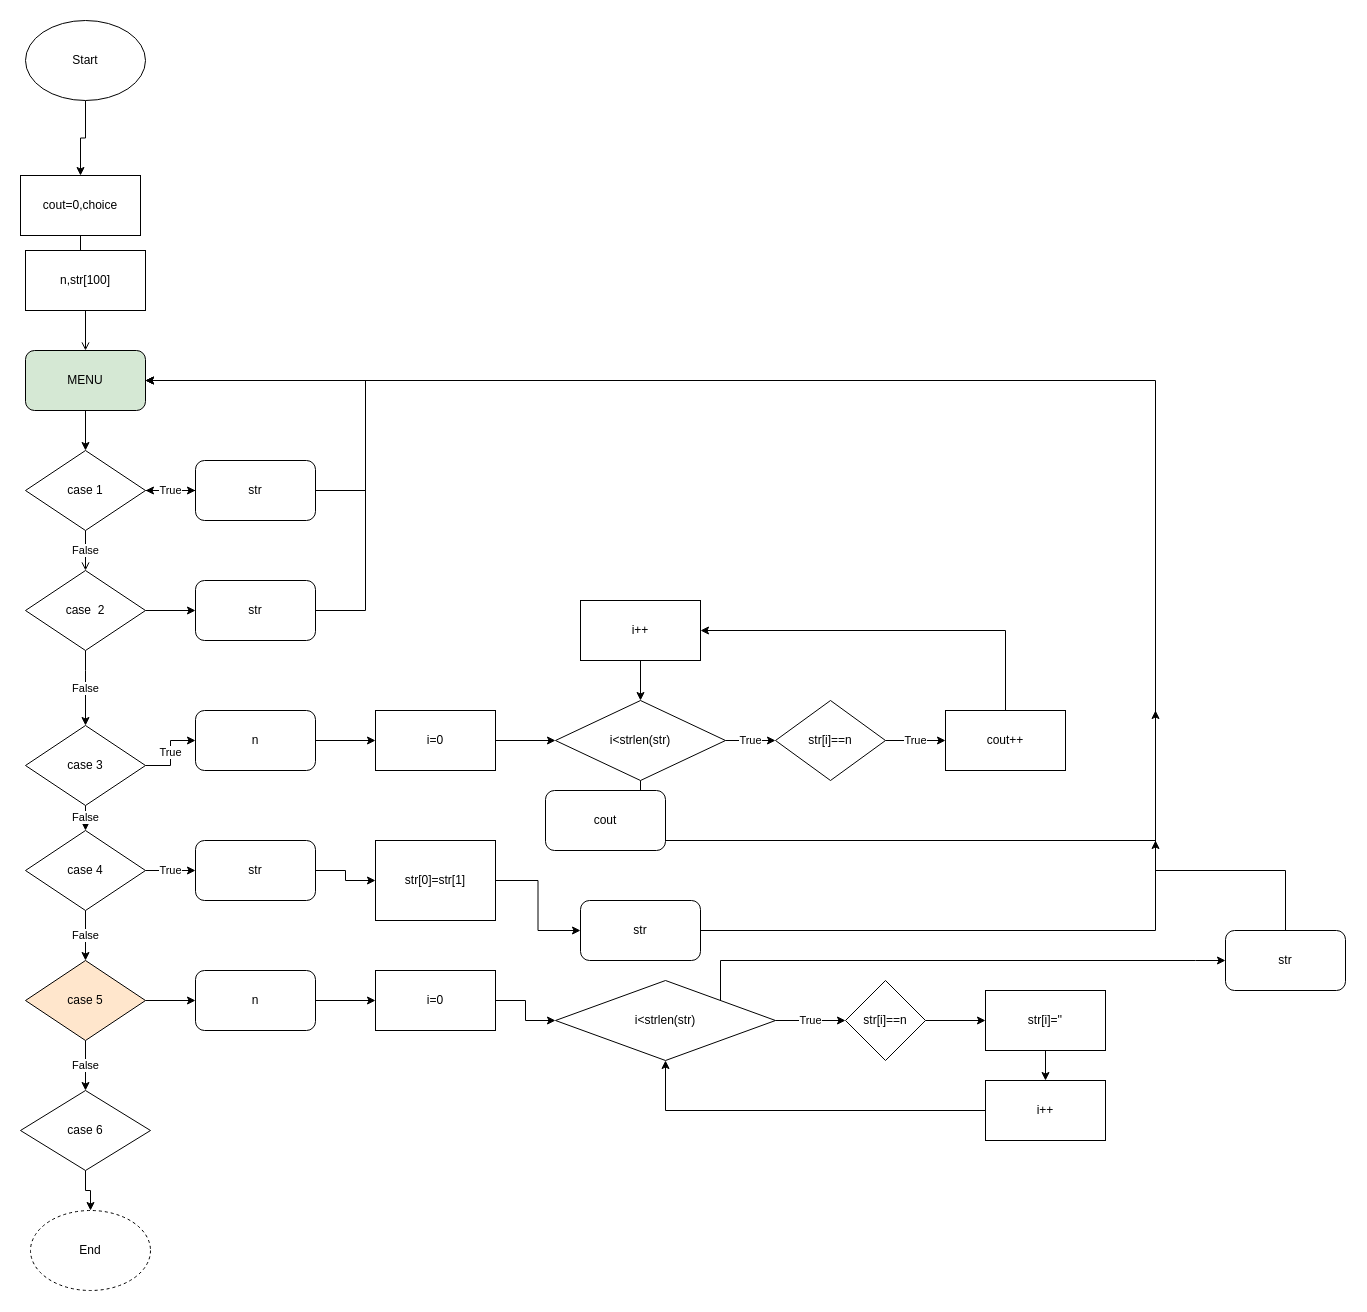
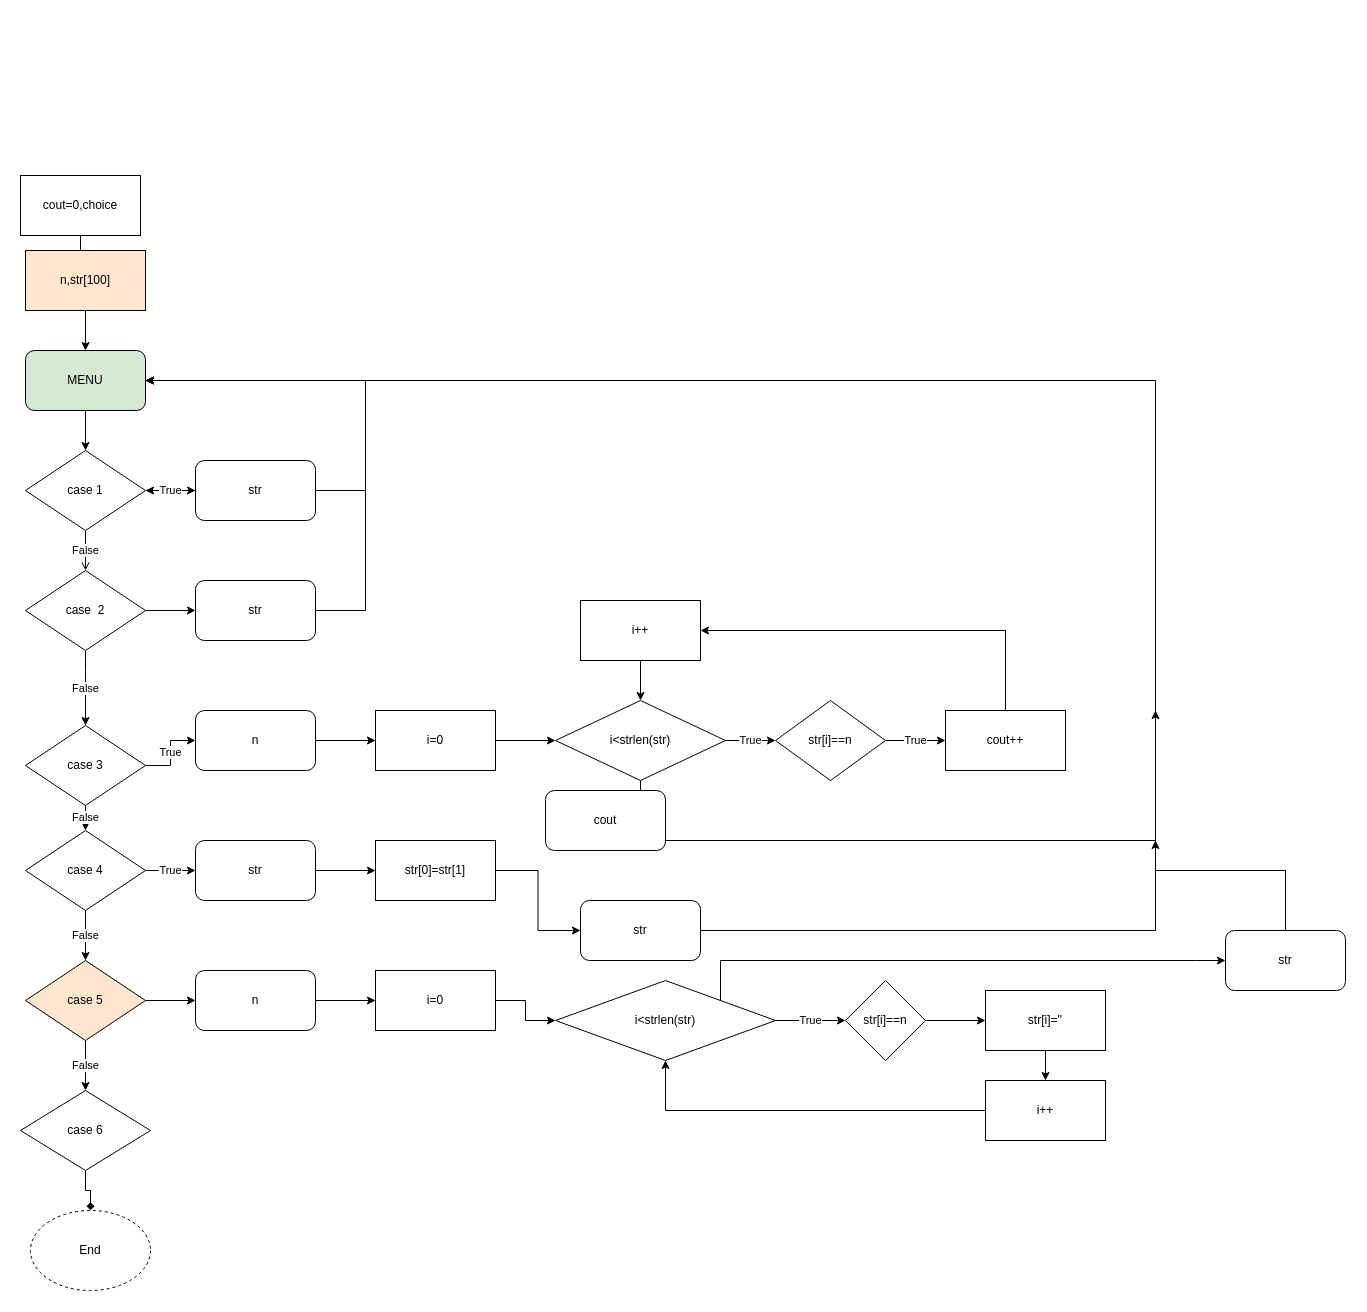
node "Start": removed
edge "Start" -> "cout=0,choice": removed
node "n,str[100]": fillcolor #ffffff -> #ffe6cc
edge "n,str[100]" -> "MENU": arrowhead open -> classic
node "str[0]=str[1]": size 120x80 -> 120x60
edge "case 6" -> "End": arrowhead classic -> diamond
